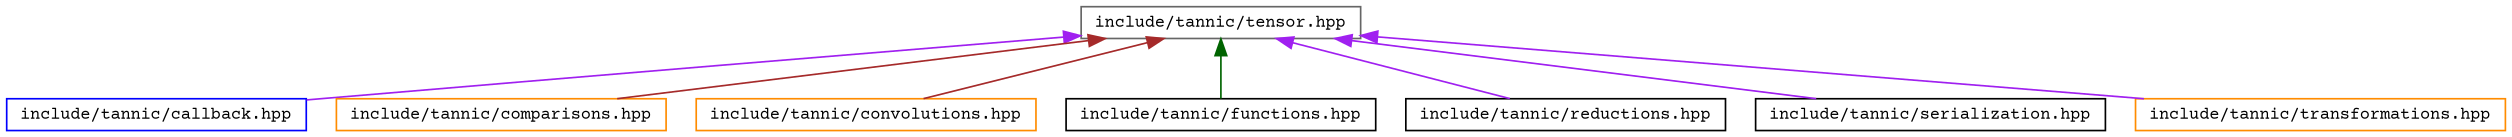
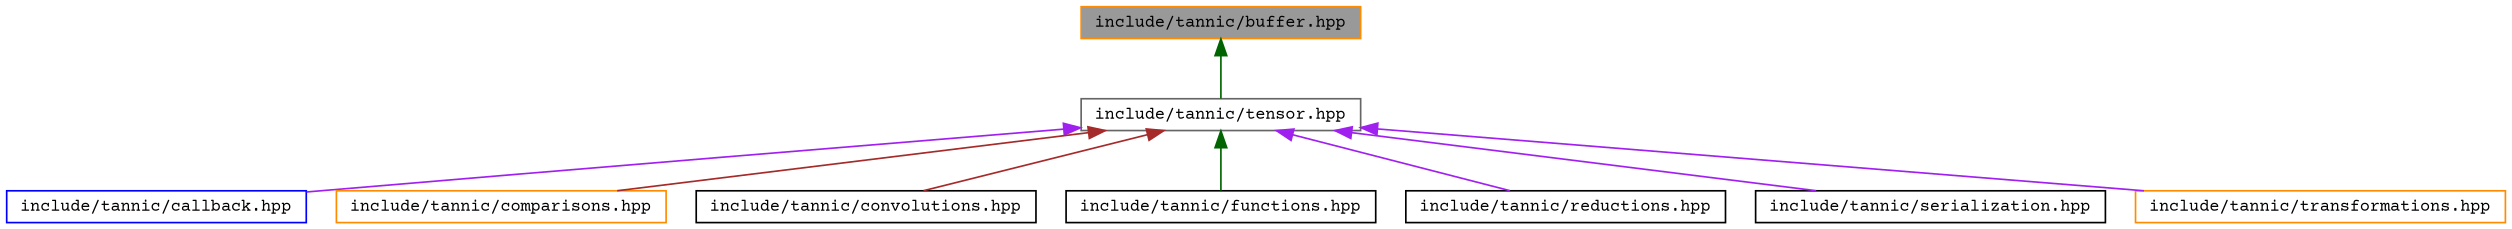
node "include/tannic/buffer.hpp": added
node "include/tannic/convolutions.hpp": color darkorange -> black
